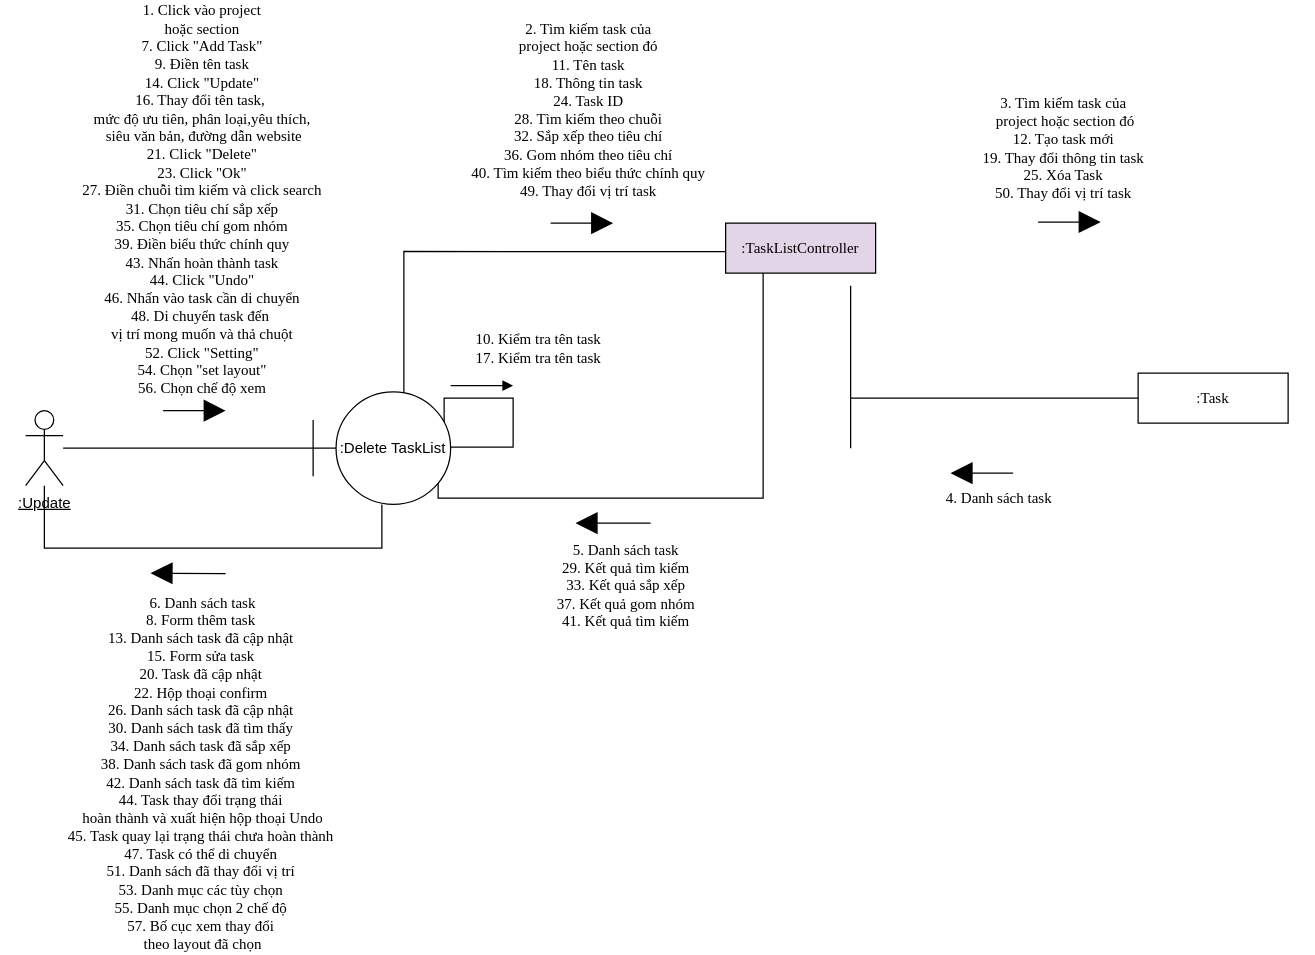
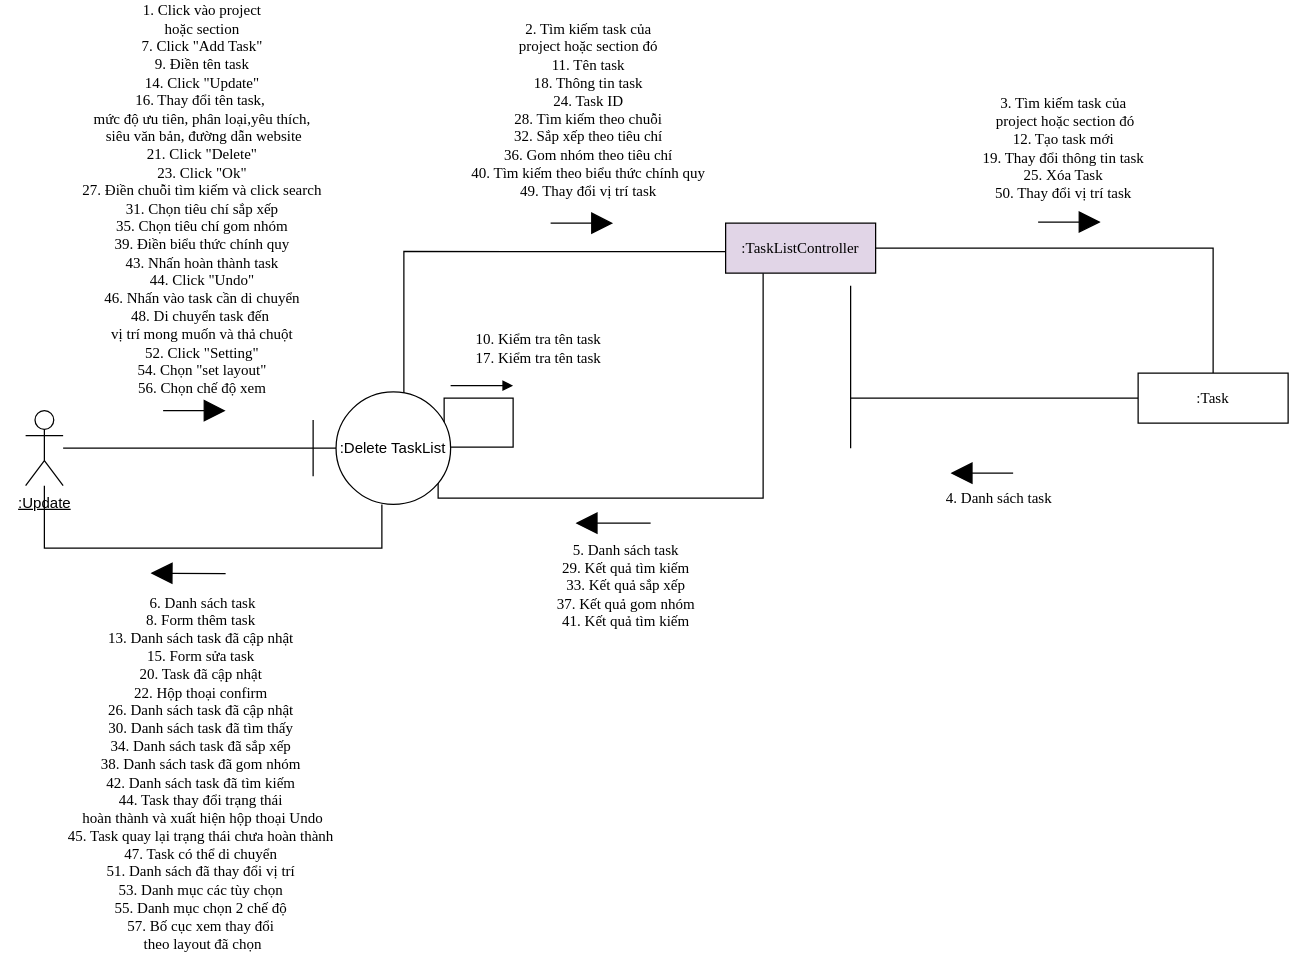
edge ":TaskListController" -- ":Task": added
